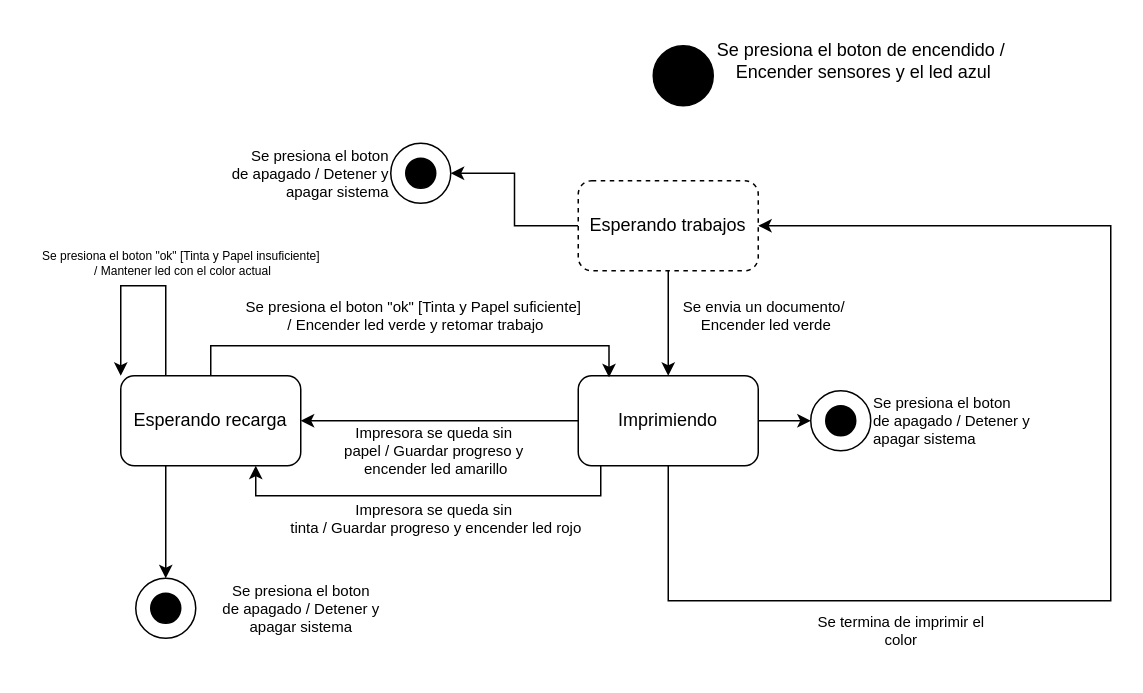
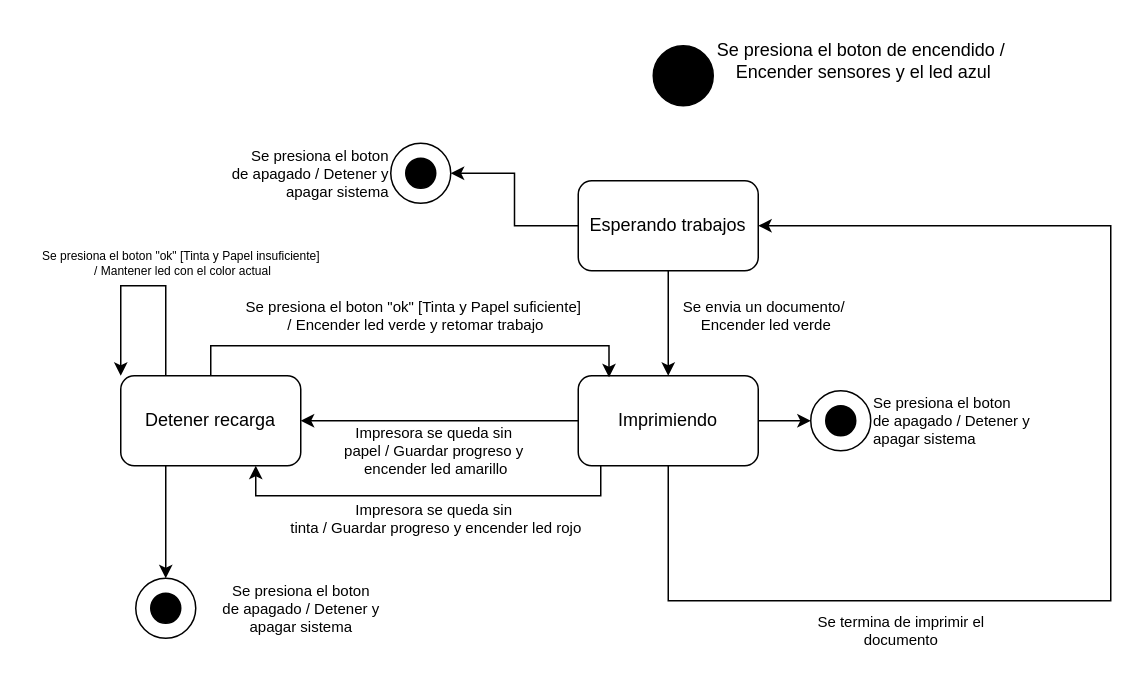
node "Esperando trabajos": style dashed -> solid
node "Esperando recarga": label "Esperando recarga" -> "Detener recarga"
node "Se termina de imprimir el color": label "Se termina de imprimir el color" -> "Se termina de imprimir el documento"
